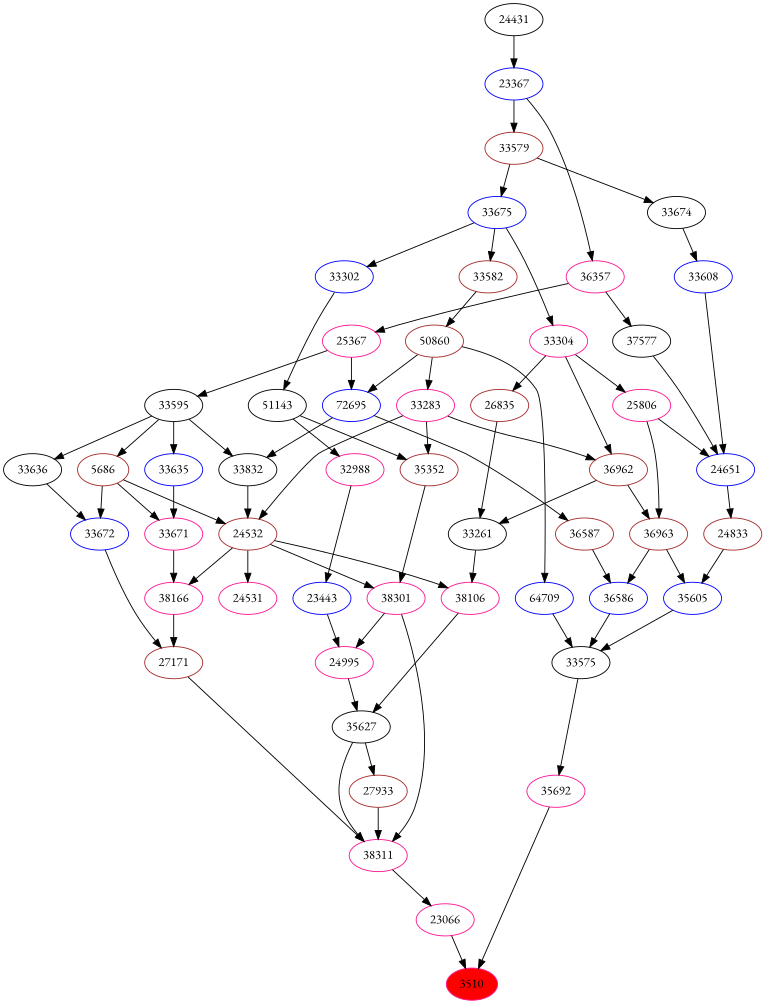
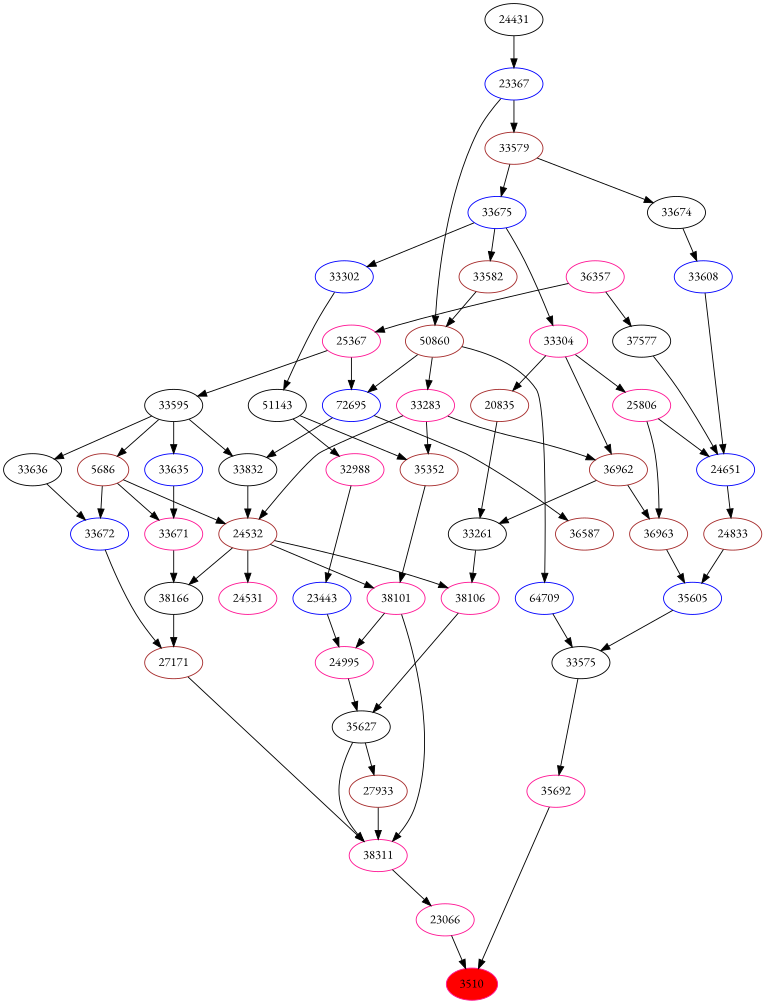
edge "23367" -> "36357": now "23367" -> "50860"
node "26835": label "26835" -> "20835"
node "38166": color deeppink -> black
node "38301": label "38301" -> "38101"
node "36586": removed
